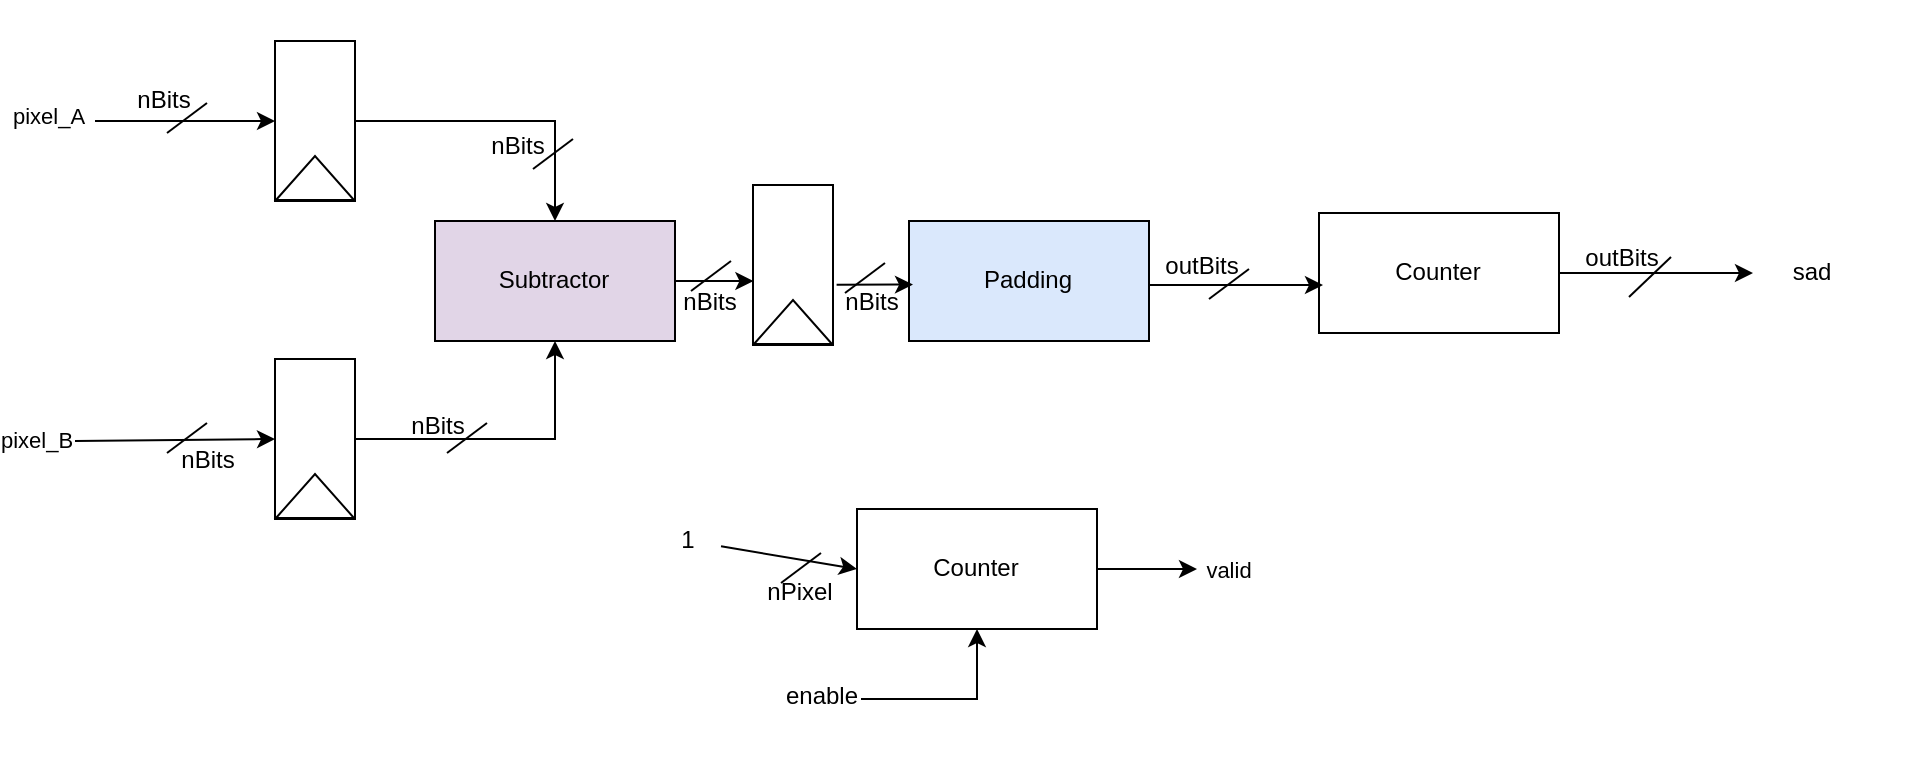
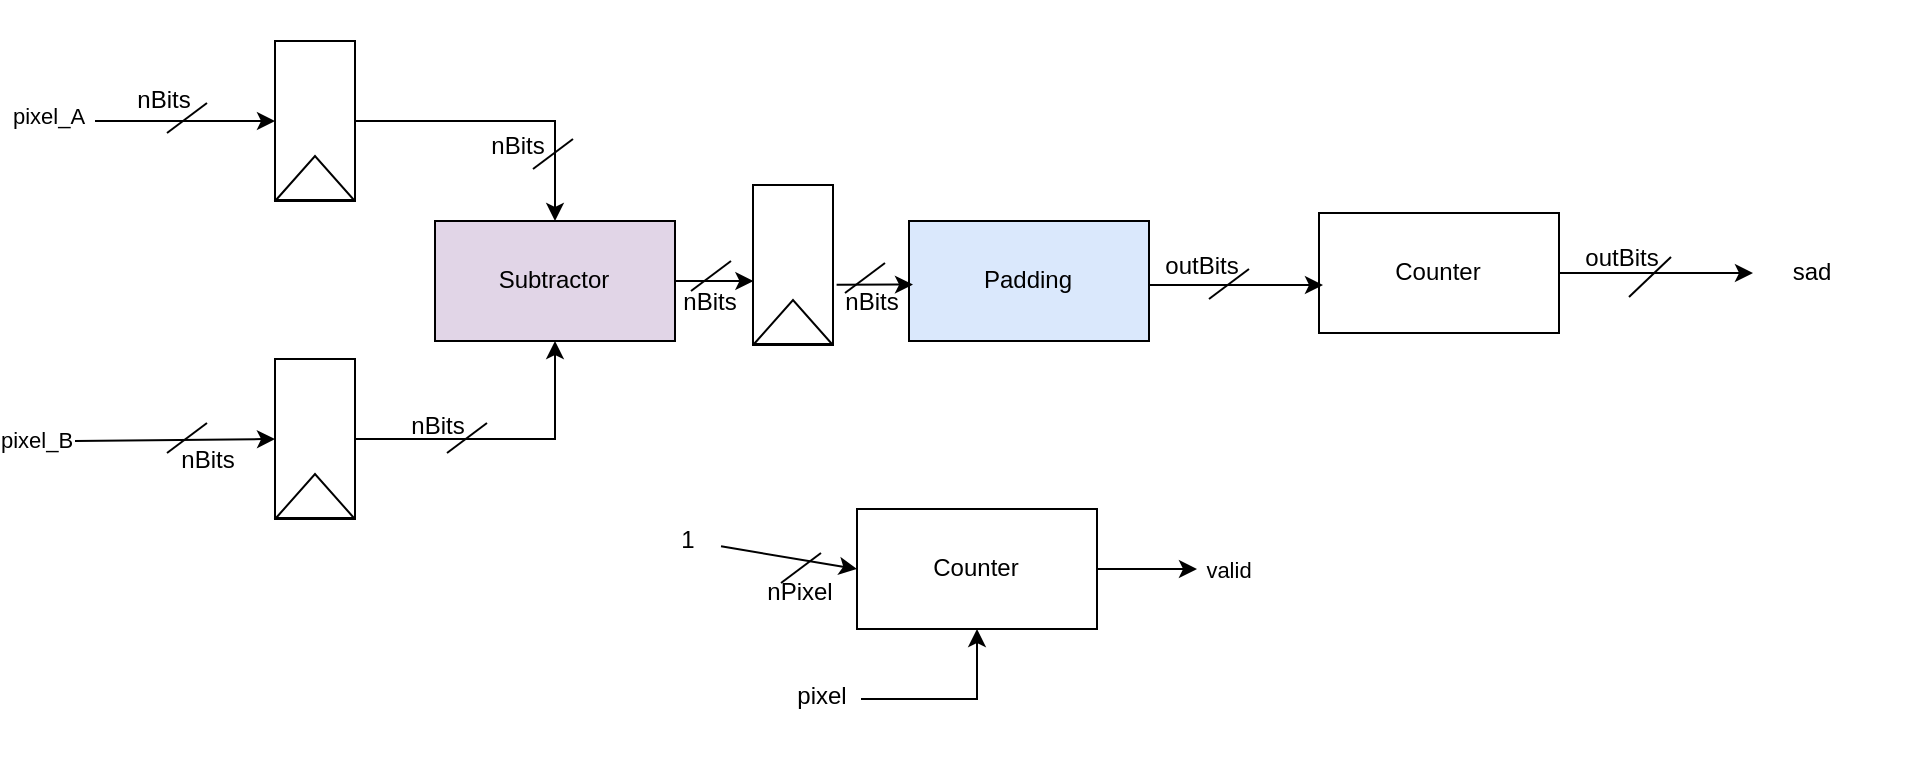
node "enable": label "enable" -> "pixel"
